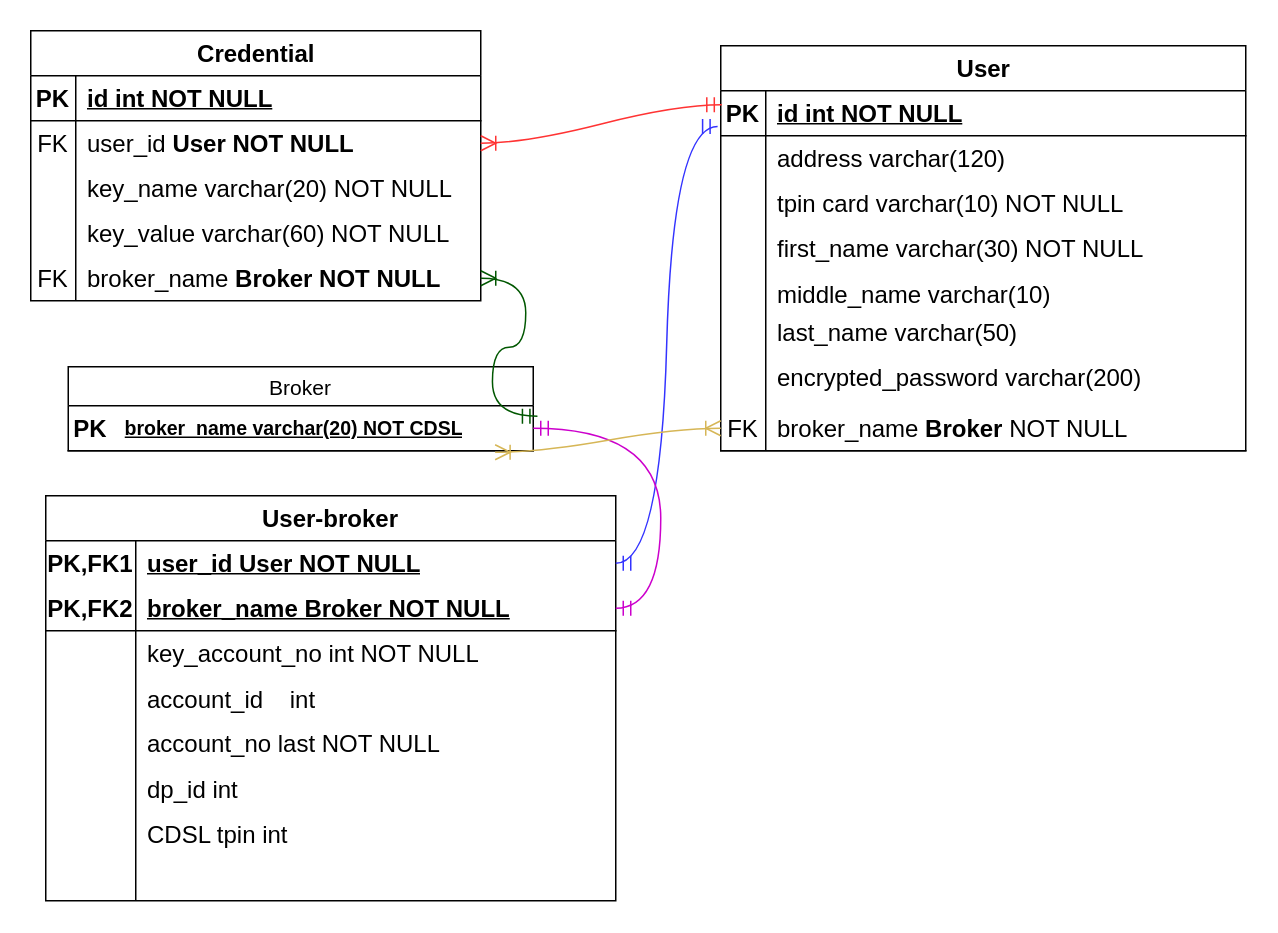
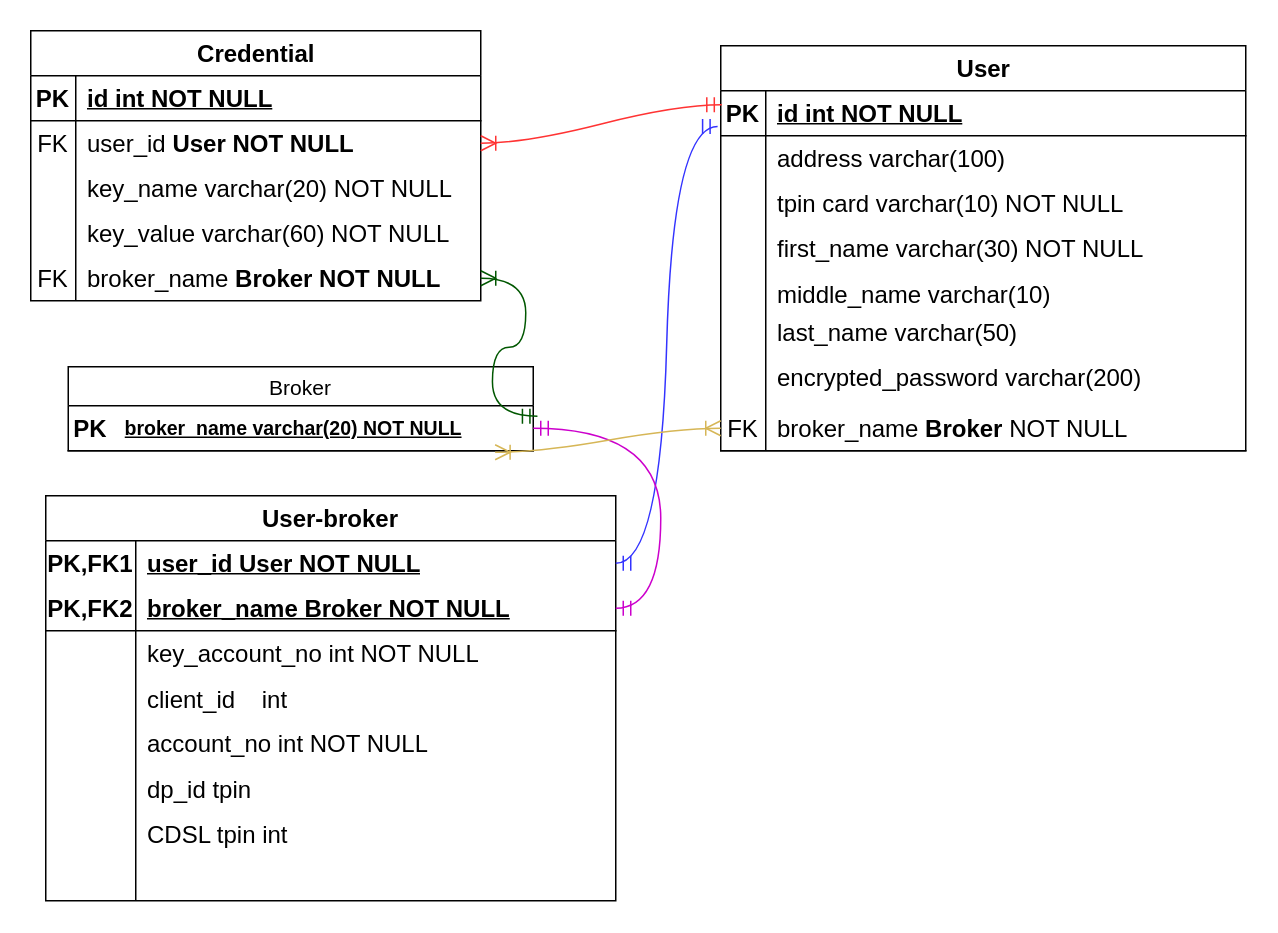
node "address varchar(120)": label "address varchar(120)" -> "address varchar(100)"
node "broker_name varchar(20) NOT CDSL": label "broker_name varchar(20) NOT CDSL" -> "broker_name varchar(20) NOT NULL"
node "account_id int": label "account_id int" -> "client_id int"
node "account_no last NOT NULL": label "account_no last NOT NULL" -> "account_no int NOT NULL"
node "dp_id int": label "dp_id int" -> "dp_id tpin"
